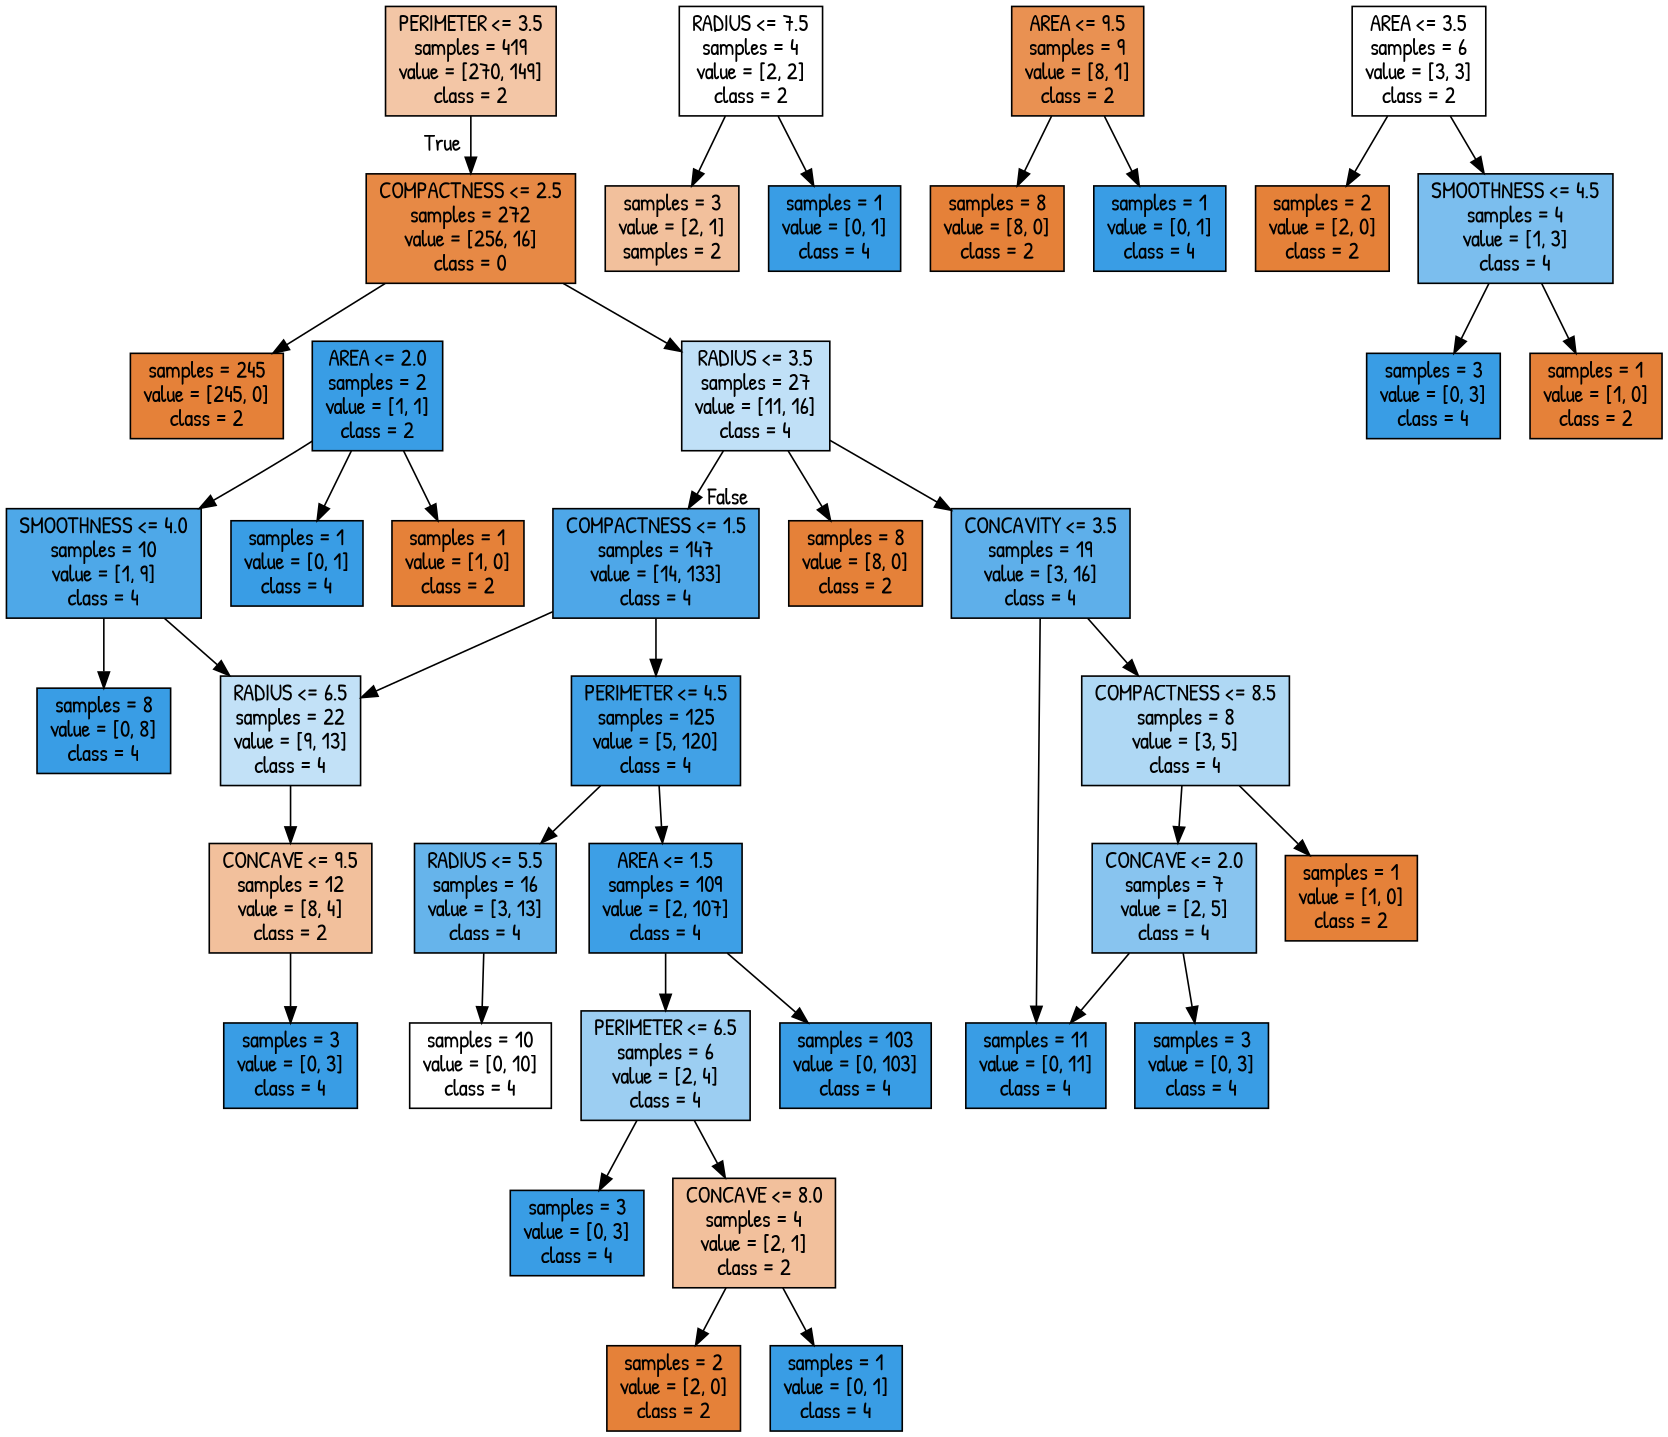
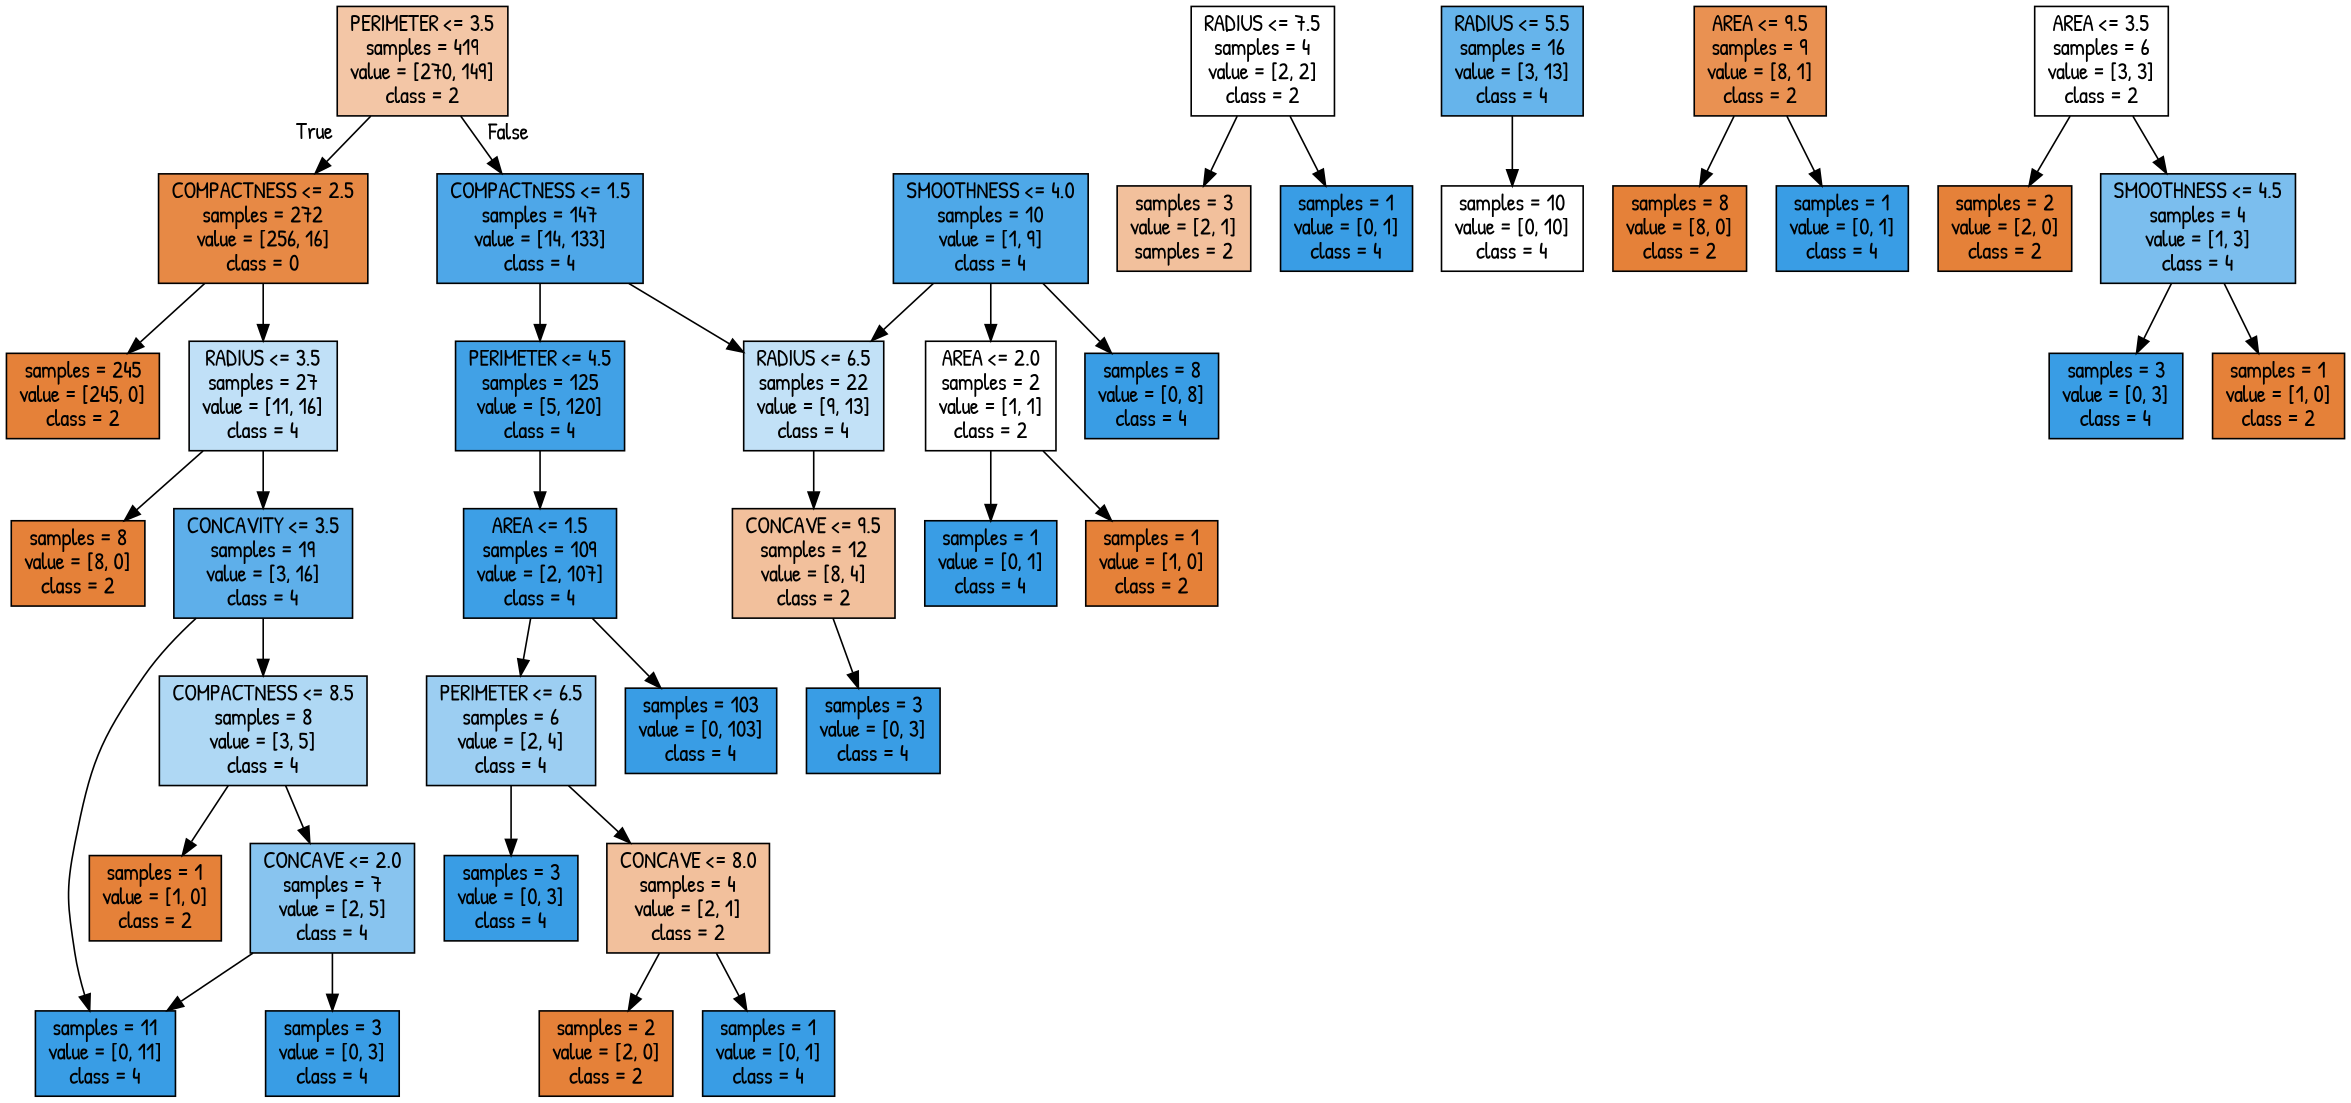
node "AREA <= 2.0 samples = 2 value = [1, 1] class = 2": fillcolor #399de5ff -> #e5813900
edge "AREA <= 2.0 samples = 2 value = [1, 1] class = 2" -> "SMOOTHNESS <= 4.0 samples = 10 value = [1, 9] class = 4": reversed
edge "RADIUS <= 3.5 samples = 27 value = [11, 16] class = 4" -> "COMPACTNESS <= 1.5 samples = 147 value = [14, 133] class = 4": now "PERIMETER <= 3.5 samples = 419 value = [270, 149] class = 2" -> "COMPACTNESS <= 1.5 samples = 147 value = [14, 133] class = 4"
edge "PERIMETER <= 4.5 samples = 125 value = [5, 120] class = 4" -> "RADIUS <= 5.5 samples = 16 value = [3, 13] class = 4": removed
